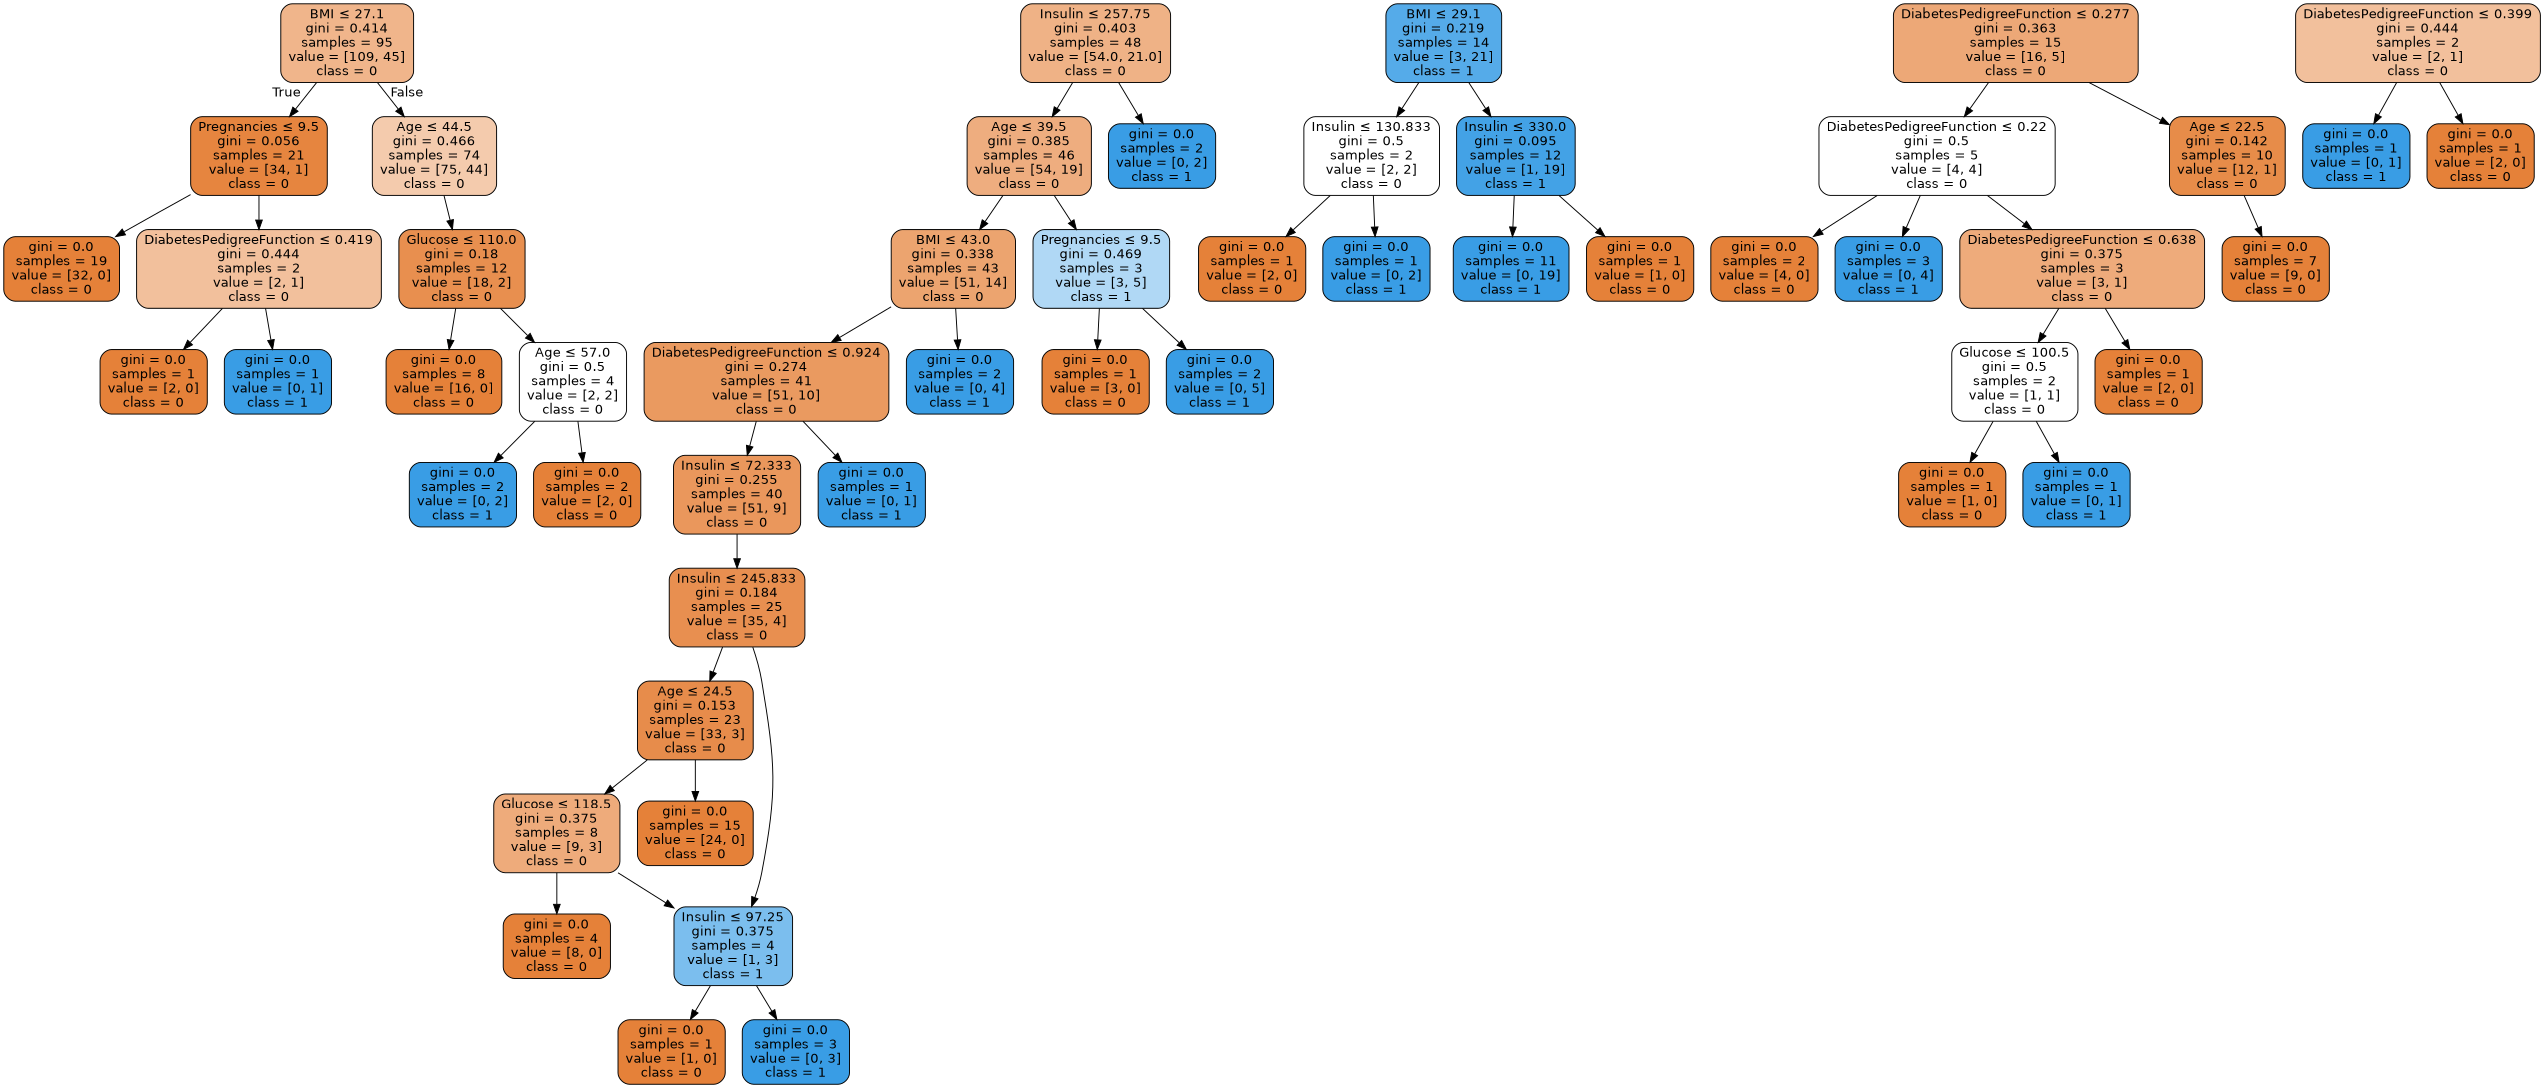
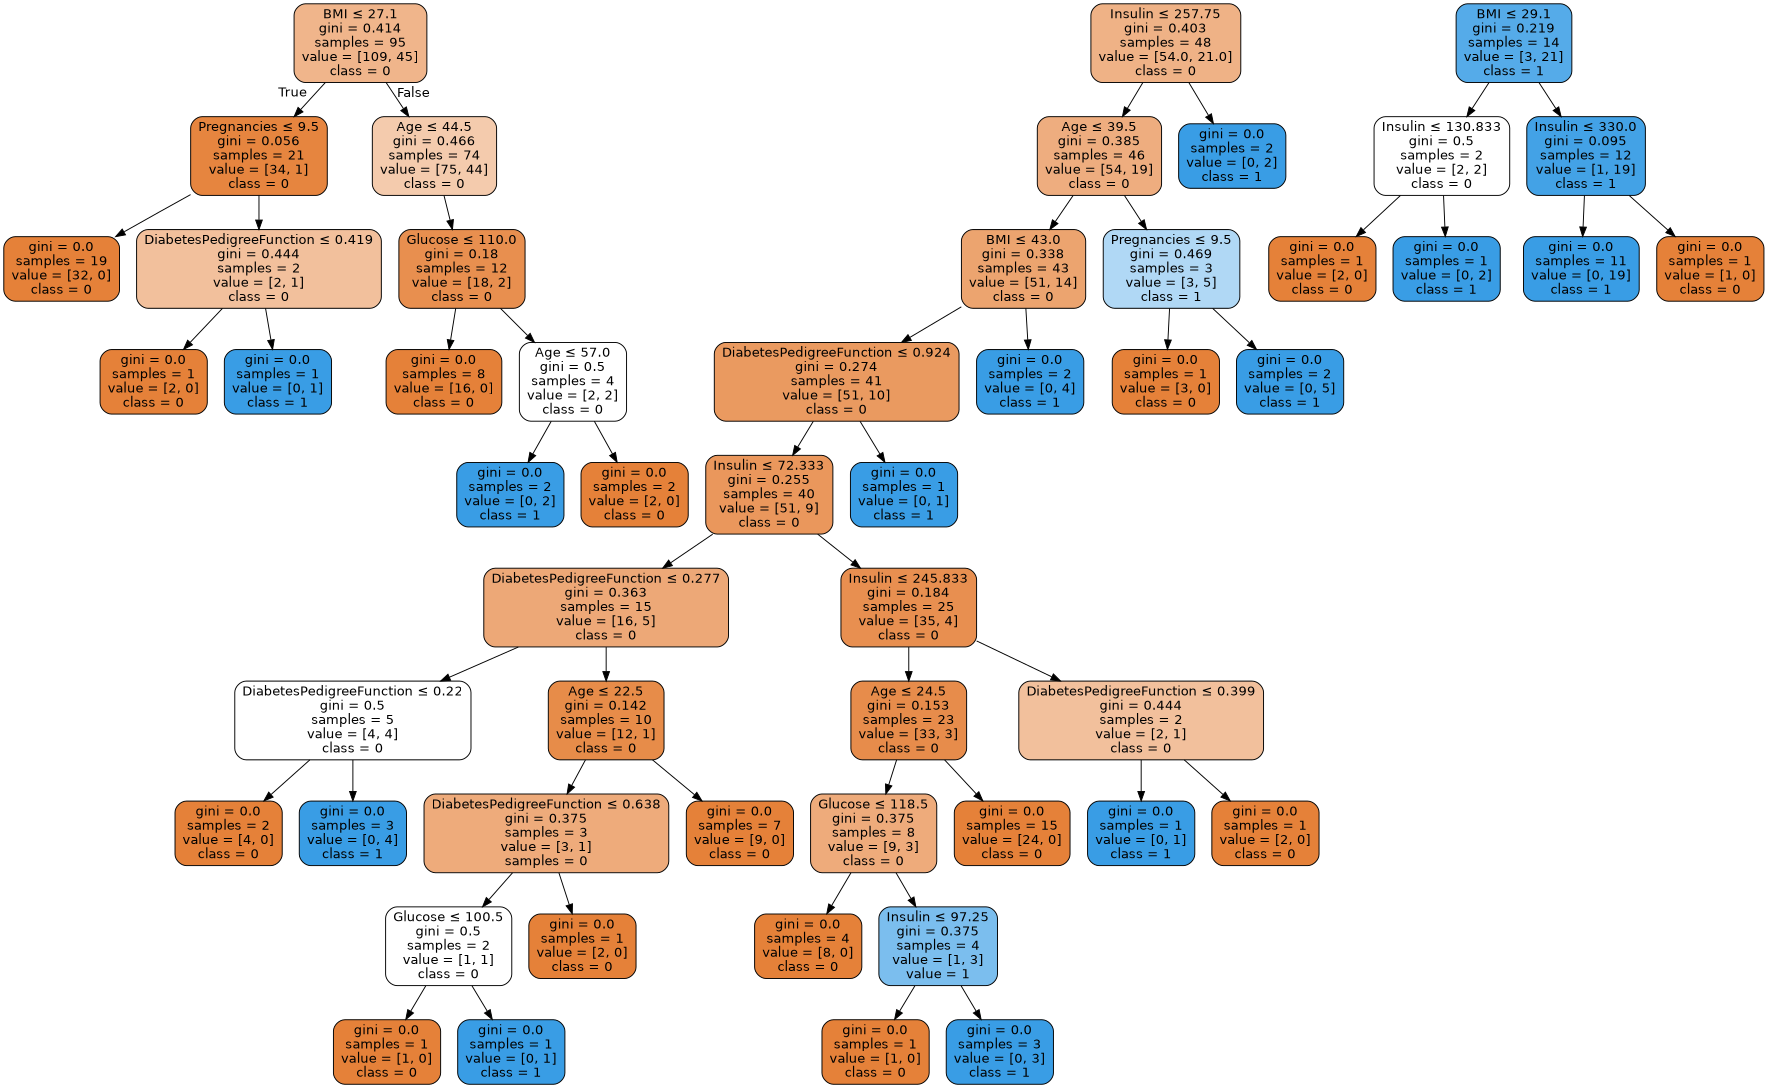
edge "DiabetesPedigreeFunction ≤ 0.22" -> "DiabetesPedigreeFunction ≤ 0.638": now "Age ≤ 22.5" -> "DiabetesPedigreeFunction ≤ 0.638"
node "DiabetesPedigreeFunction ≤ 0.638": text "class = 0" -> "samples = 0"
edge "Insulin ≤ 72.333" -> "DiabetesPedigreeFunction ≤ 0.277": added
edge "Insulin ≤ 245.833" -> "Insulin ≤ 97.25": now "Insulin ≤ 245.833" -> "DiabetesPedigreeFunction ≤ 0.399"
node "Insulin ≤ 97.25": text "class = 1" -> "value = 1"
